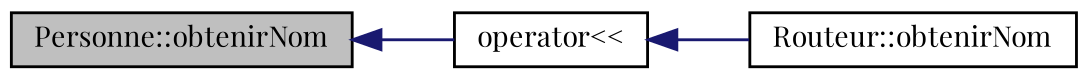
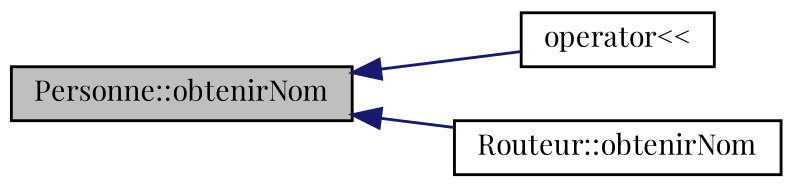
edge "Routeur::obtenirNom" -> "operator<<": now "Routeur::obtenirNom" -> "Personne::obtenirNom"
